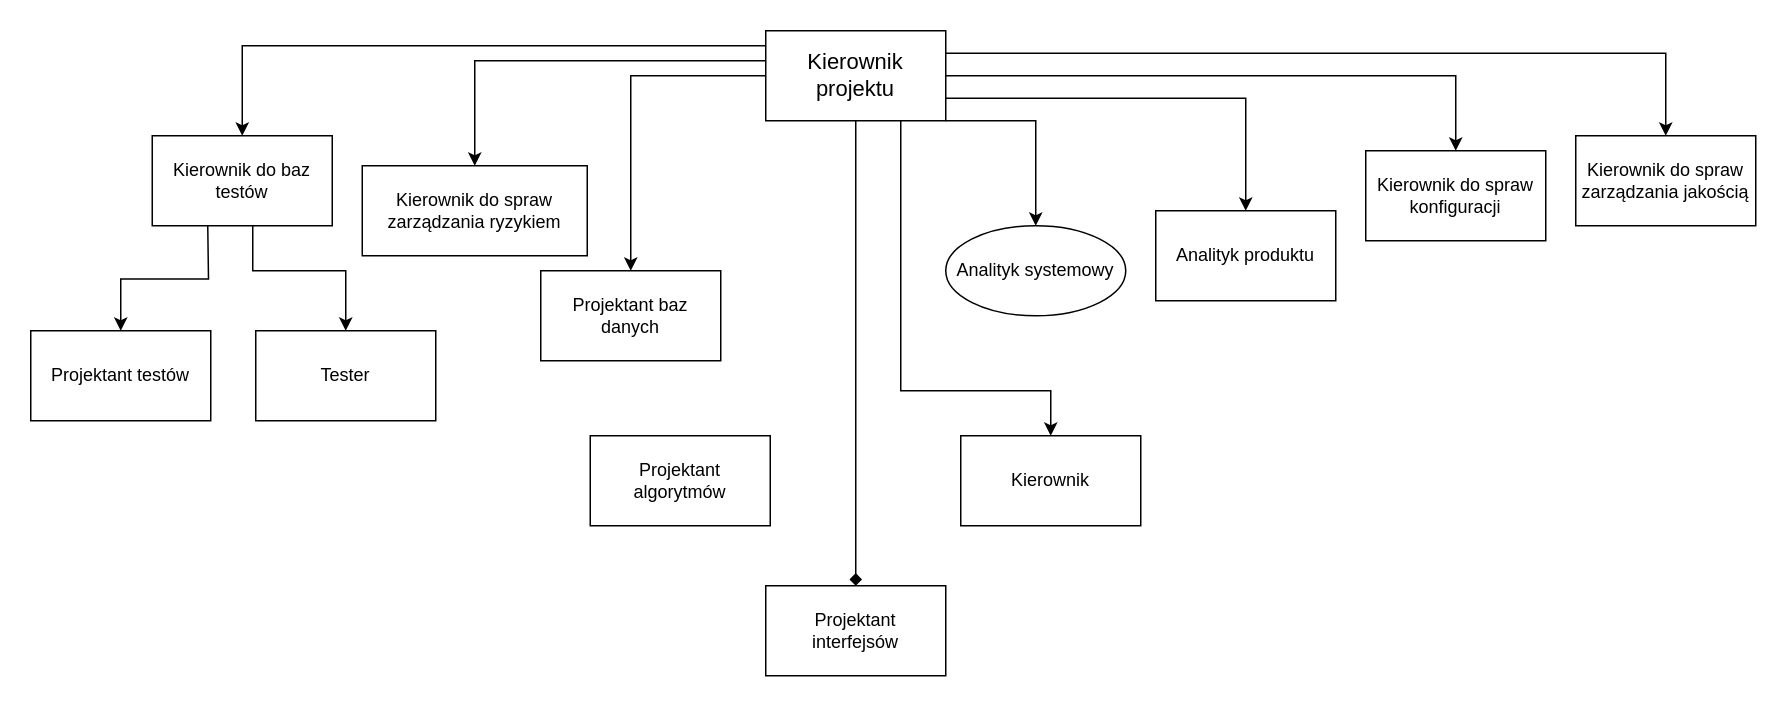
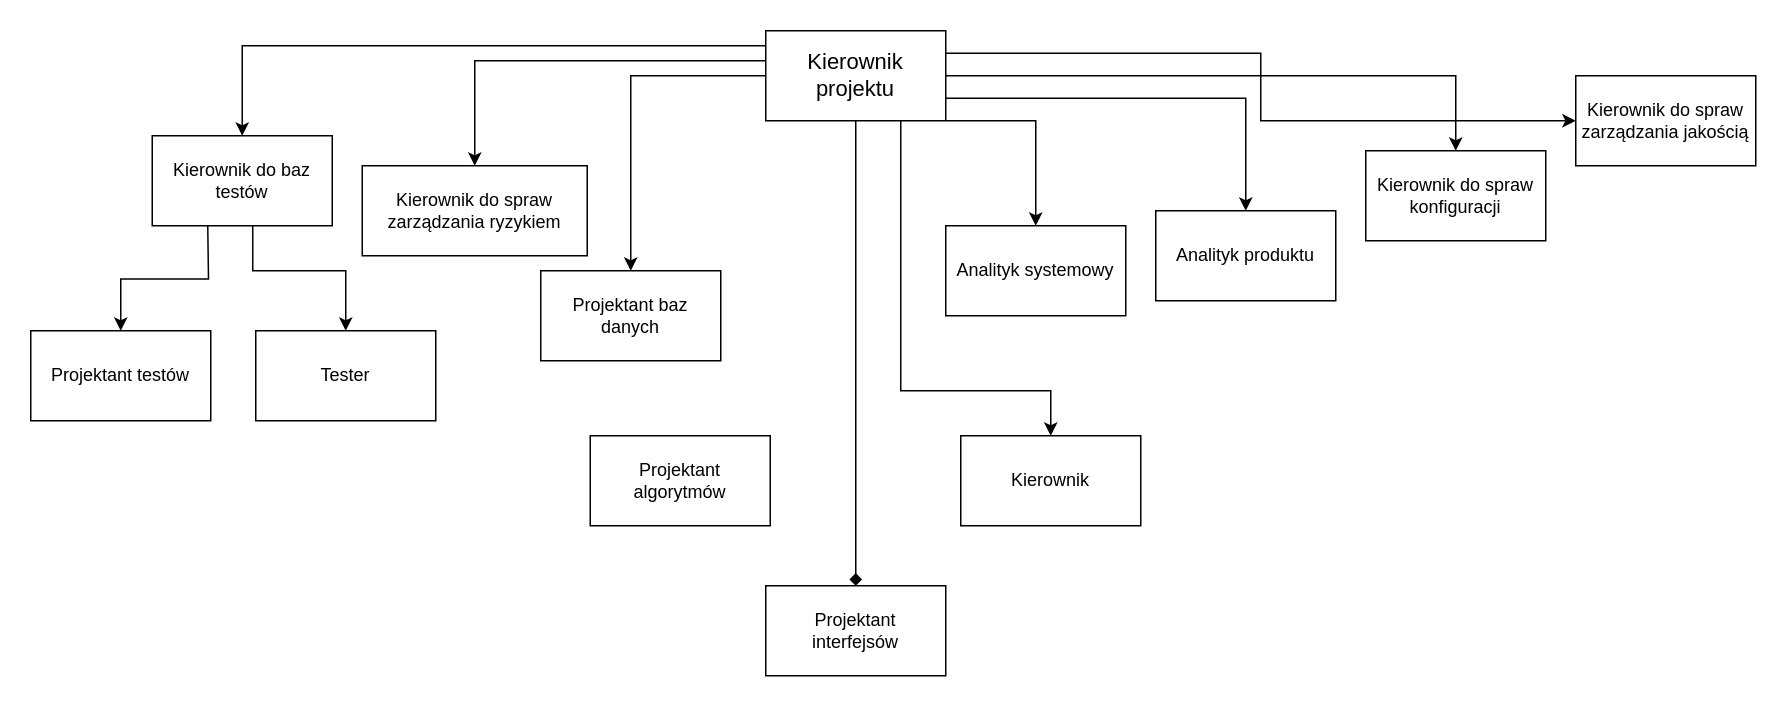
node "Kierownik do spraw zarządzania jakością": moved (1666, 181) -> (1666, 121)
node "Analityk systemowy": shape ellipse -> rectangle
